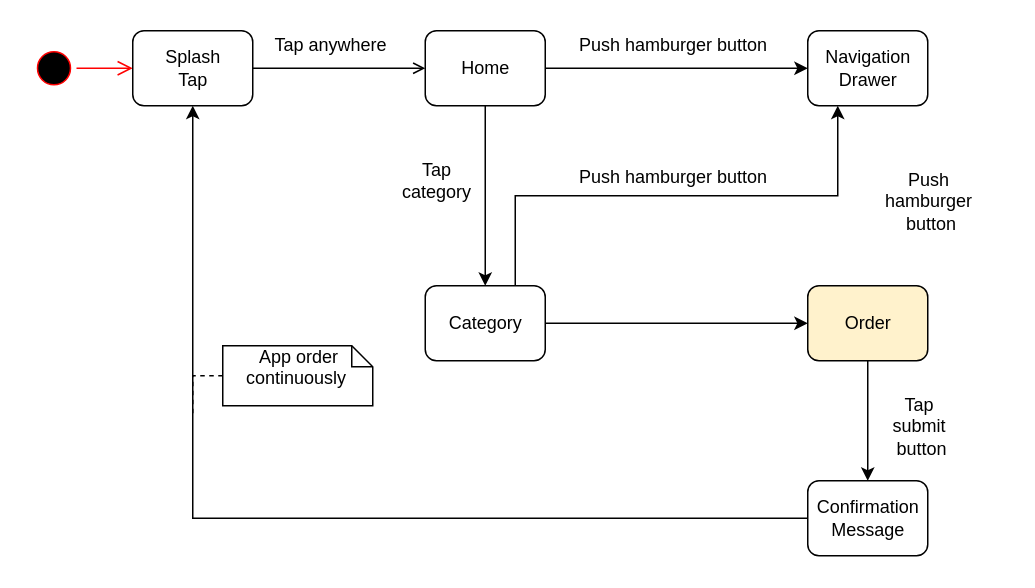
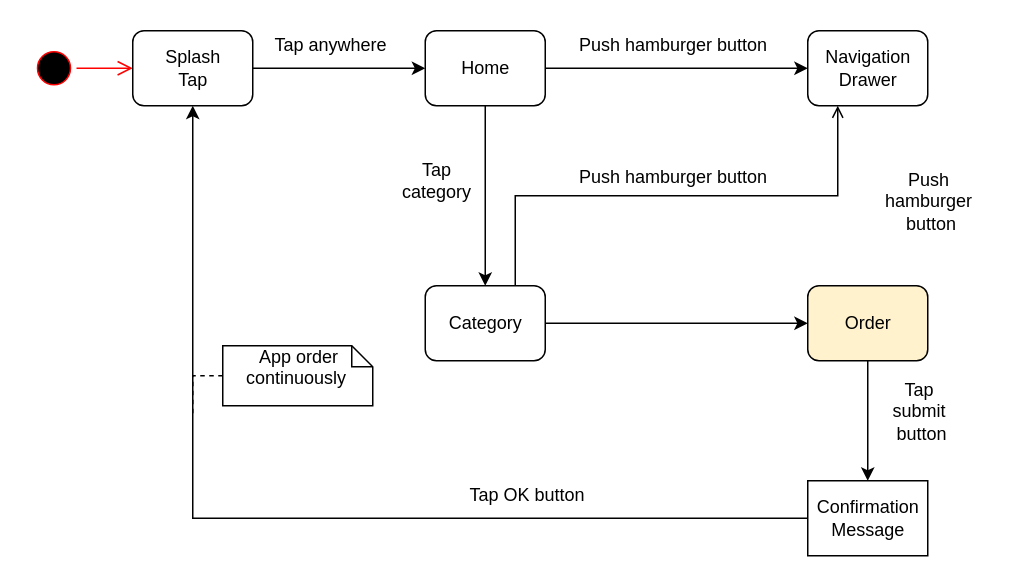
edge "Splash Tap" -> "Home": arrowhead open -> classic
edge "Category" -> "Navigation Drawer": arrowhead classic -> open
node "Tap submit button": moved (928, 421) -> (928, 406)
node "Tap OK button": added
node "Confirmation Message": shape rounded rectangle -> rectangle
